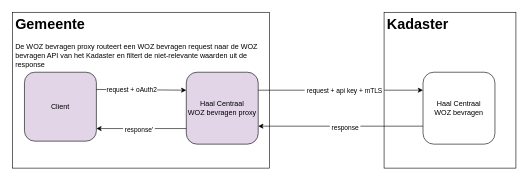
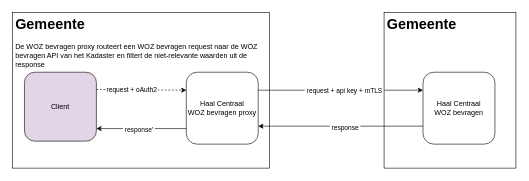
node "Kadaster": label "Kadaster" -> "Gemeente"
edge "Client" -> "Haal Centraal WOZ bevragen proxy": style solid -> dashed
node "Haal Centraal WOZ bevragen proxy": fillcolor #e1d5e7 -> #ffffff
